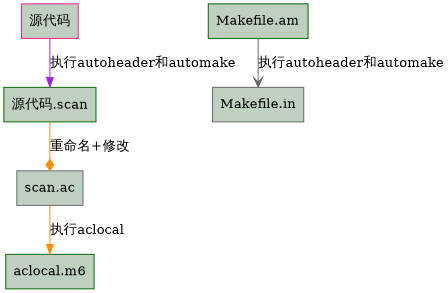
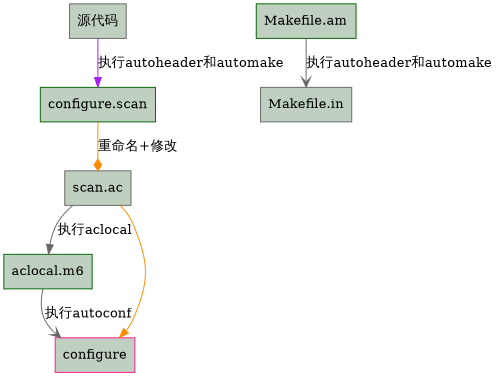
node "源代码": color deeppink -> gray40
node "源代码.scan": label "源代码.scan" -> "configure.scan"
edge "scan.ac" -> "aclocal.m6": color darkorange -> gray40
node "configure": added
